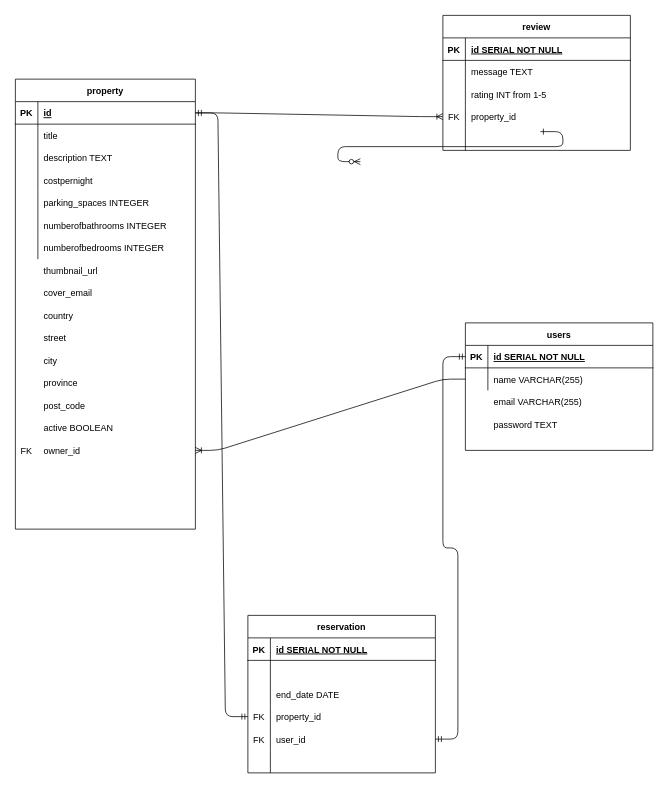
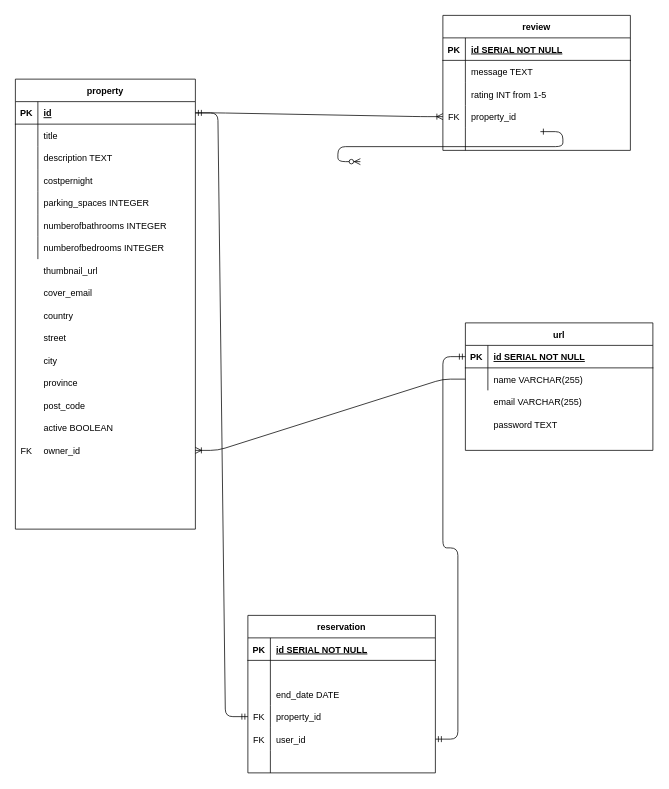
node "users": label "users" -> "url"
